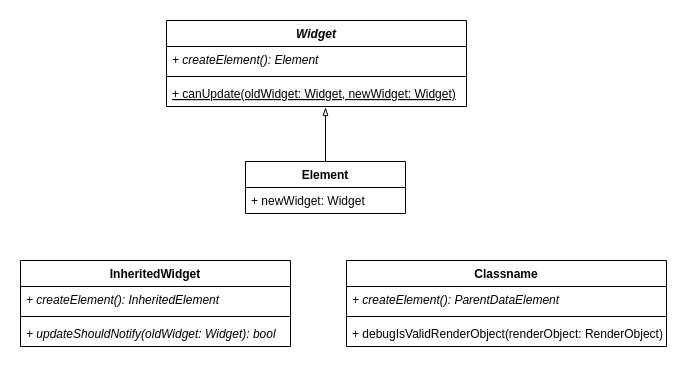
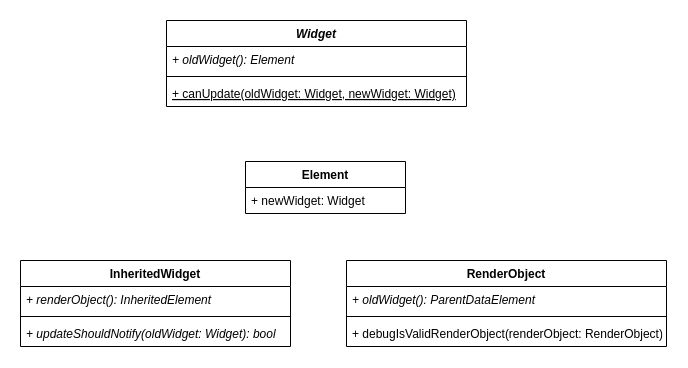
node "+ createElement(): Element": label "+ createElement(): Element" -> "+ oldWidget(): Element"
edge "Element" -> "+ canUpdate(oldWidget: Widget, newWidget: Widget)": removed
node "Classname": label "Classname" -> "RenderObject"
node "+ createElement(): InheritedElement": label "+ createElement(): InheritedElement" -> "+ renderObject(): InheritedElement"
node "+ createElement(): ParentDataElement": label "+ createElement(): ParentDataElement" -> "+ oldWidget(): ParentDataElement"
